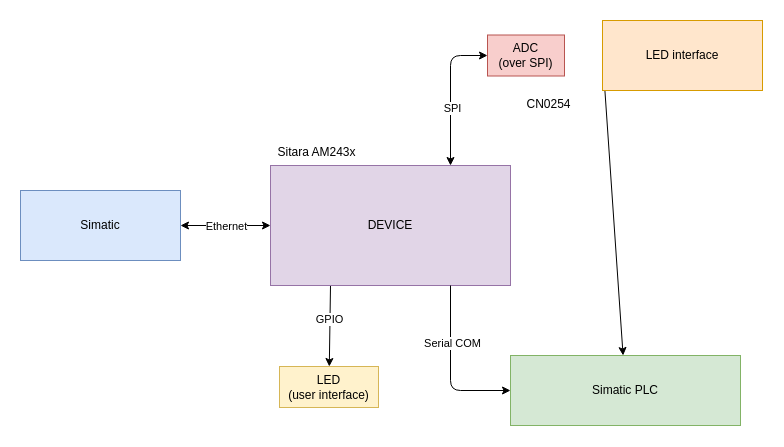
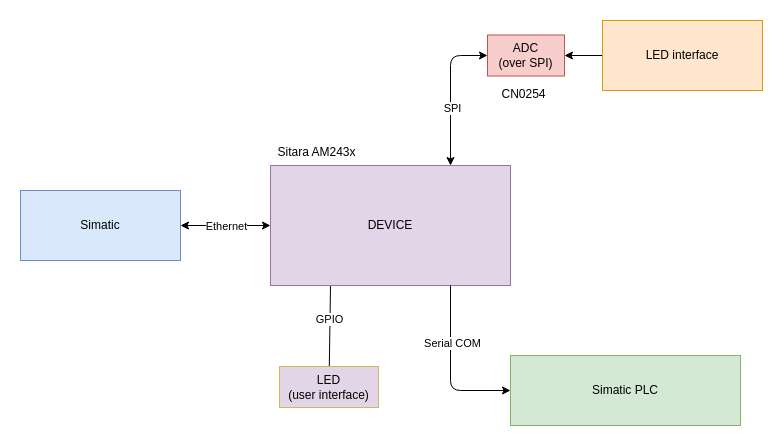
node "CN0254": moved (549, 105) -> (524, 95)
edge "LED interface" -> "Simatic PLC": now "LED interface" -> "ADC (over SPI)"
edge "DEVICE" -> "LED (user interface)": arrowhead classic -> none
node "LED (user interface)": fillcolor #fff2cc -> #e1d5e7
